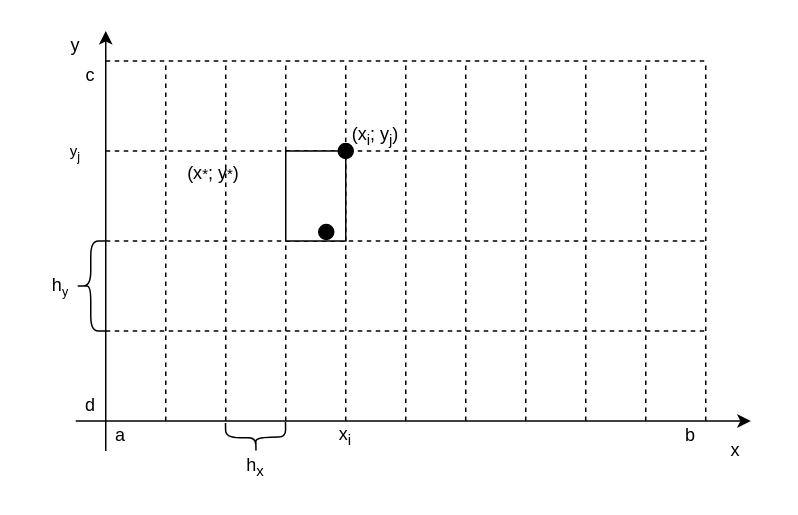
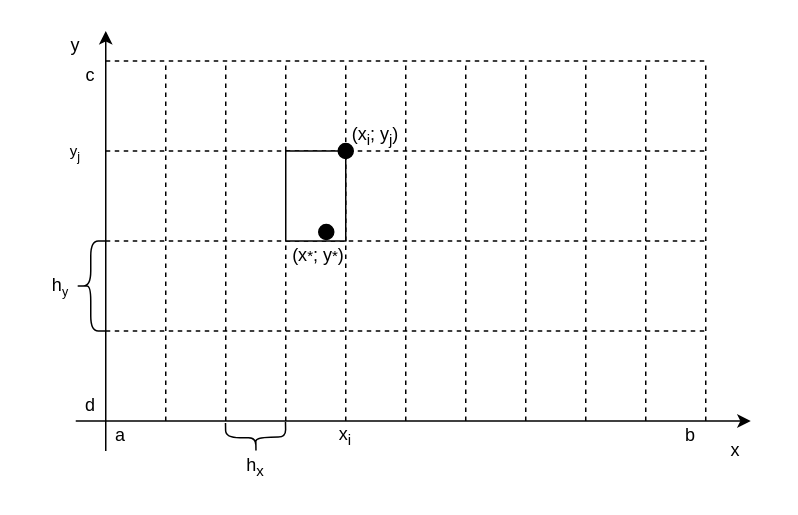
node "(x*; y*)": moved (214, 173) -> (319, 256)
